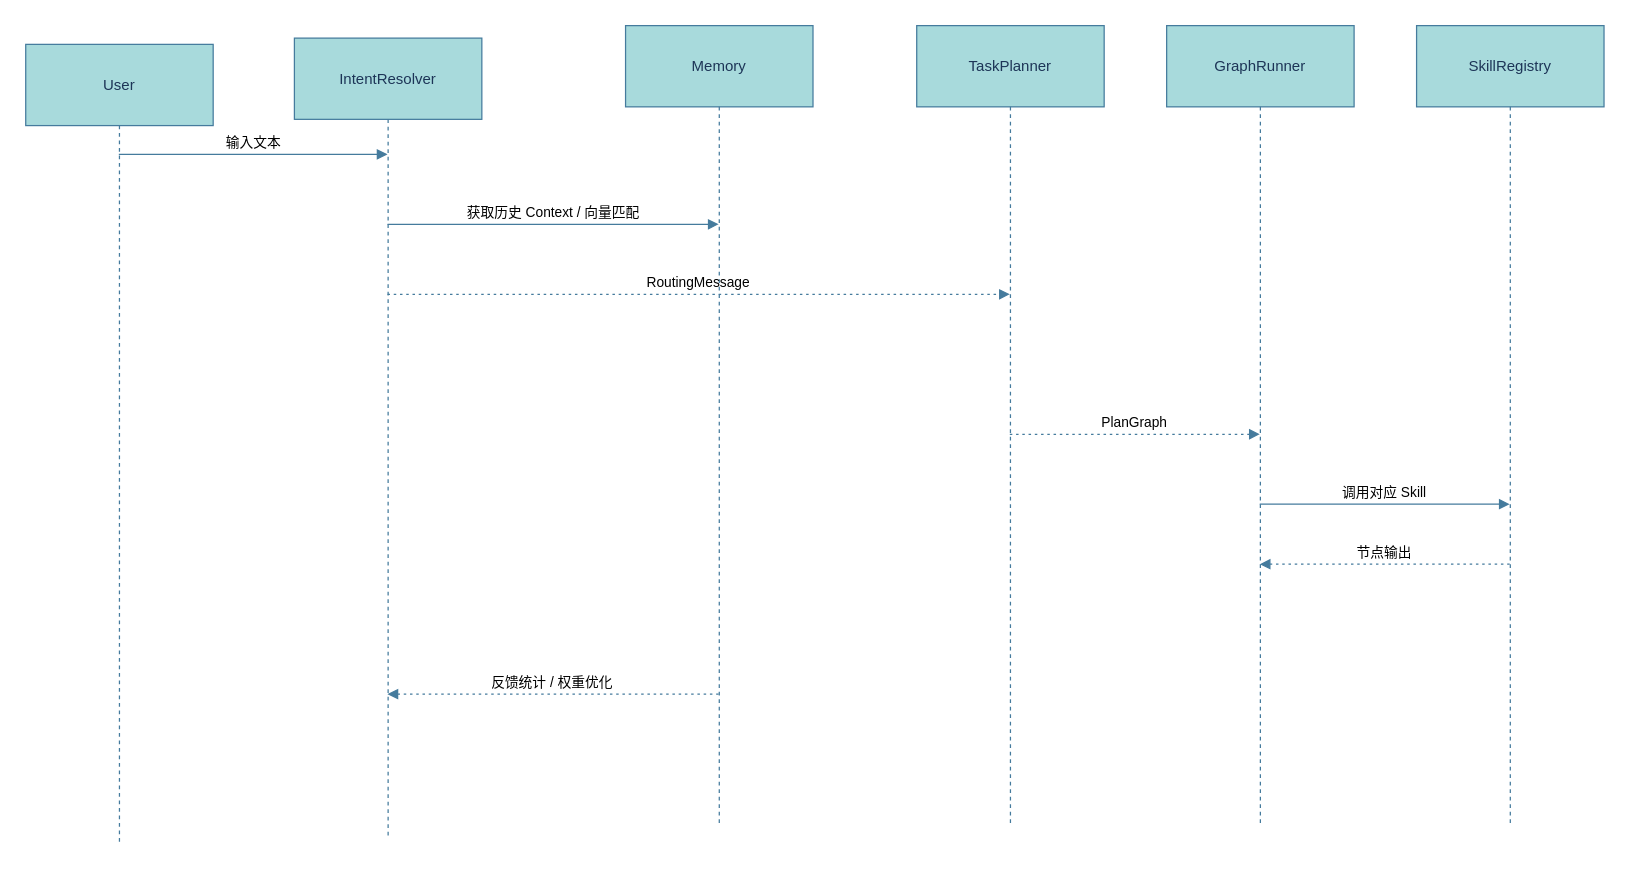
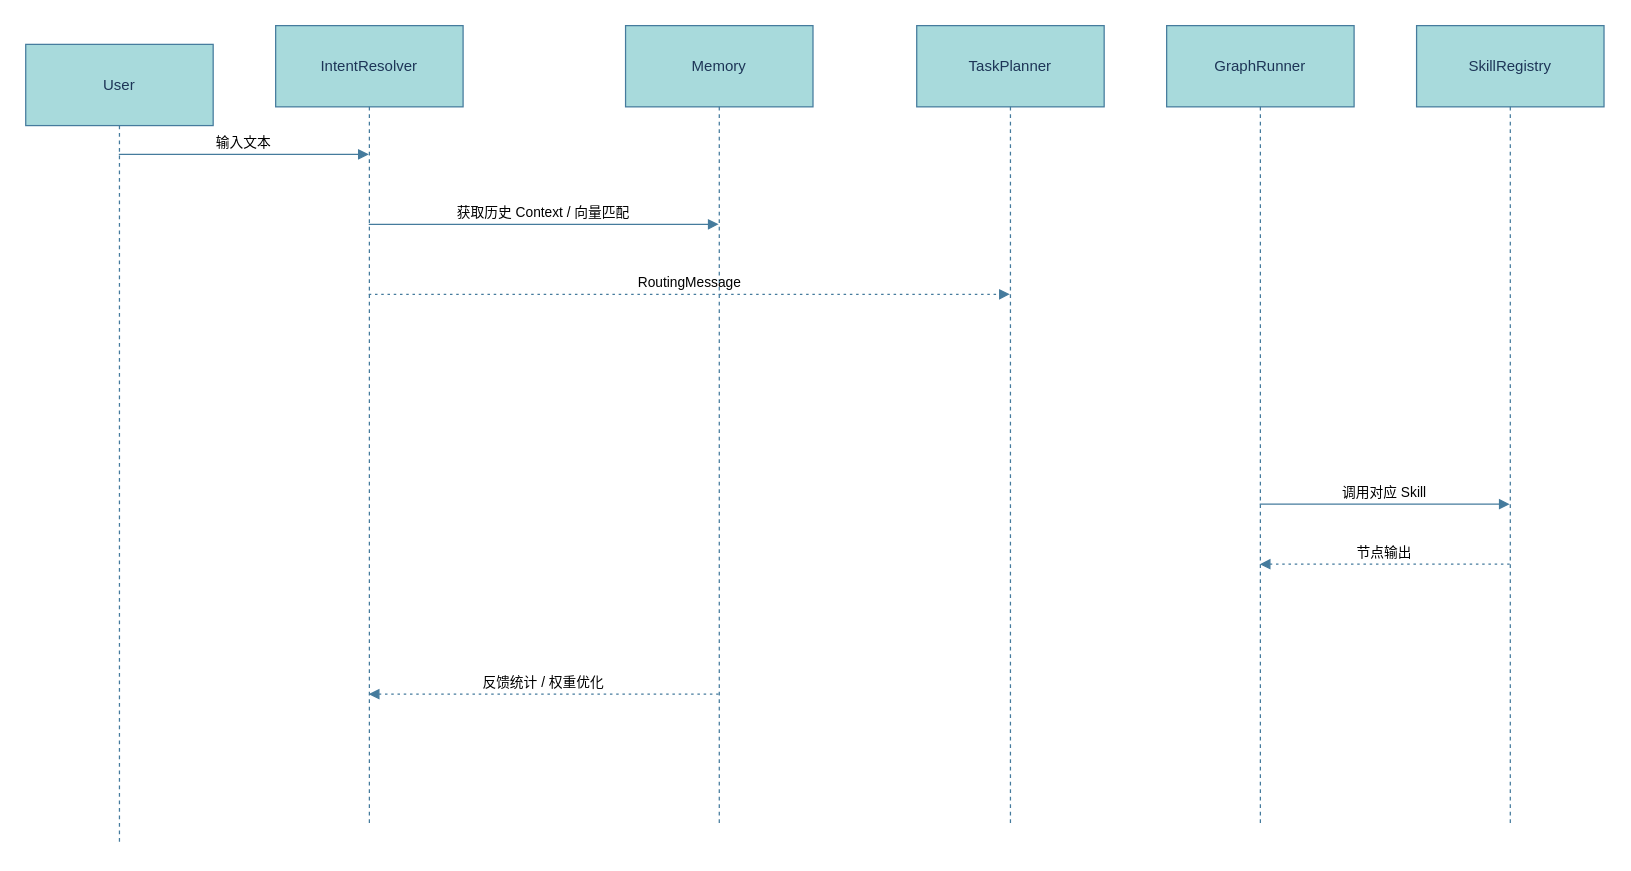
edge "TaskPlanner" -> "GraphRunner": removed, label "PlanGraph"
node "IntentResolver": moved (388, 438) -> (369, 426)
